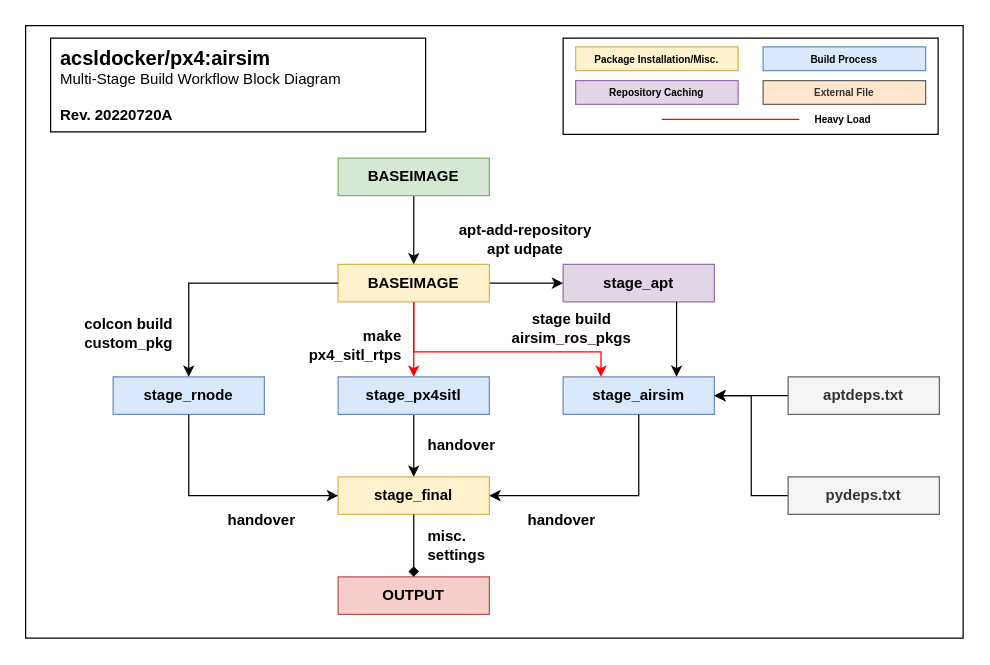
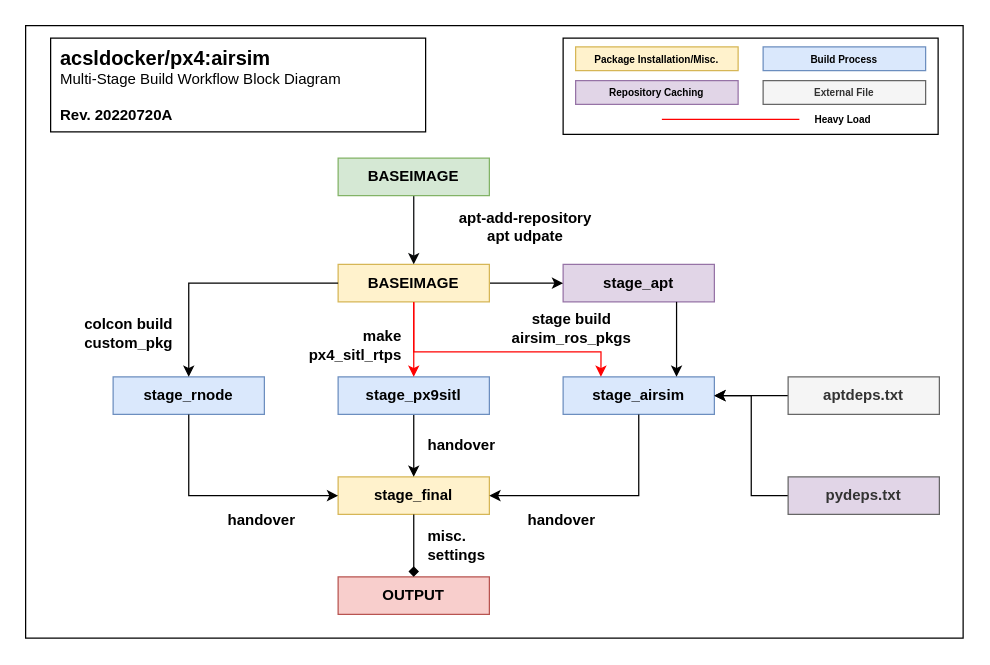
node "External File": fillcolor #ffe6cc -> #f5f5f5
node "apt-add-repository apt udpate": moved (526, 239) -> (526, 227)
node "stage_px4sitl": label "stage_px4sitl" -> "stage_px9sitl"
node "pydeps.txt": fillcolor #f5f5f5 -> #e1d5e7
